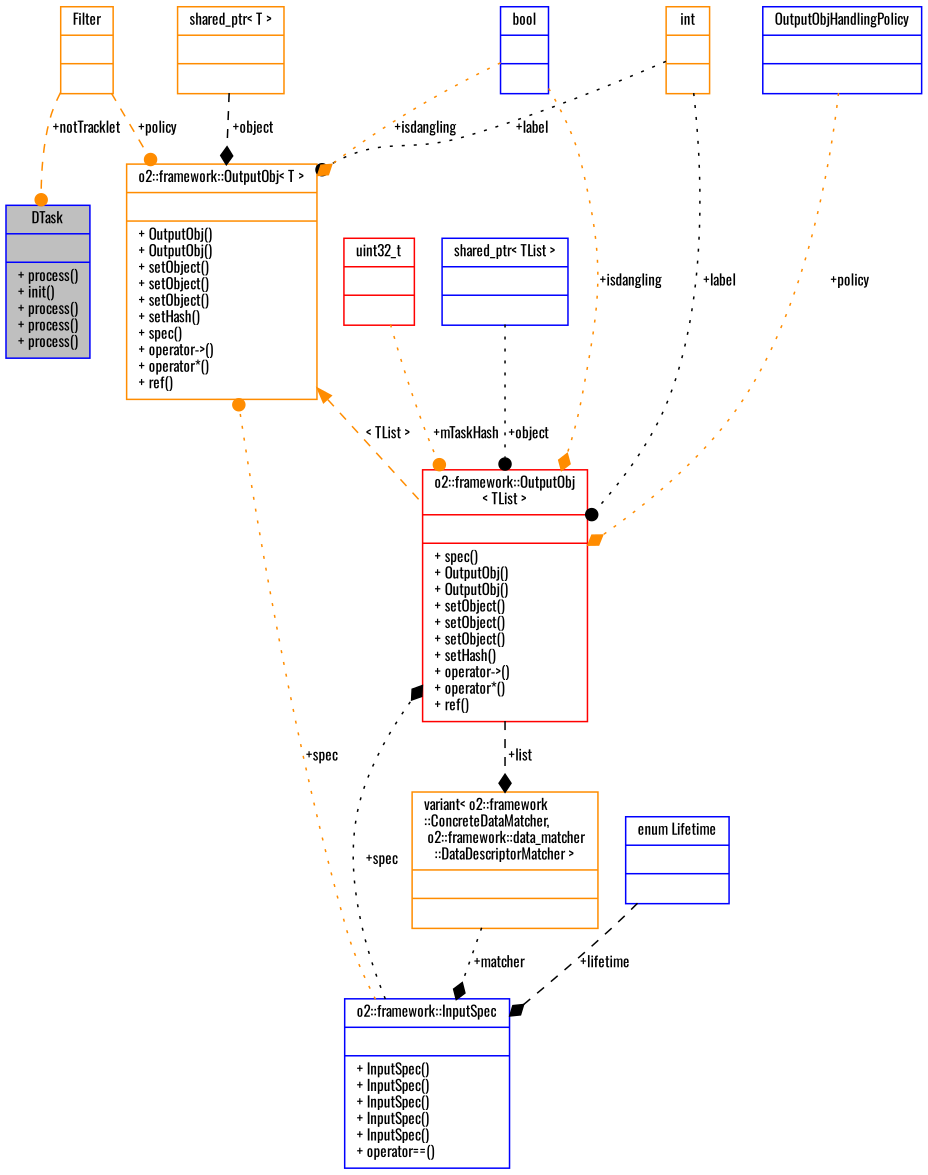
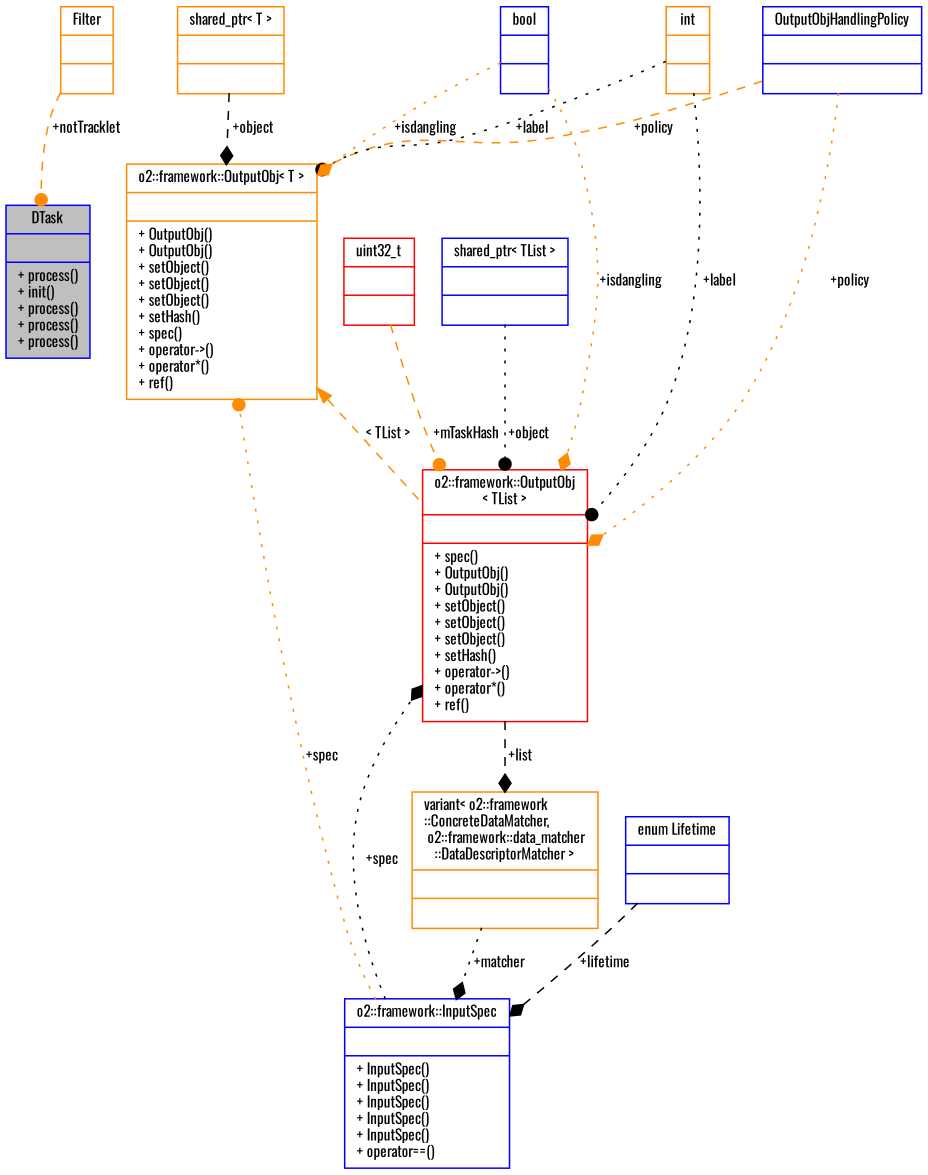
edge "Filter" -> "o2::framework::OutputObj< T >": now "OutputObjHandlingPolicy" -> "o2::framework::OutputObj< T >"
edge "uint32_t" -> "o2::framework::OutputObj": style dotted -> dashed
